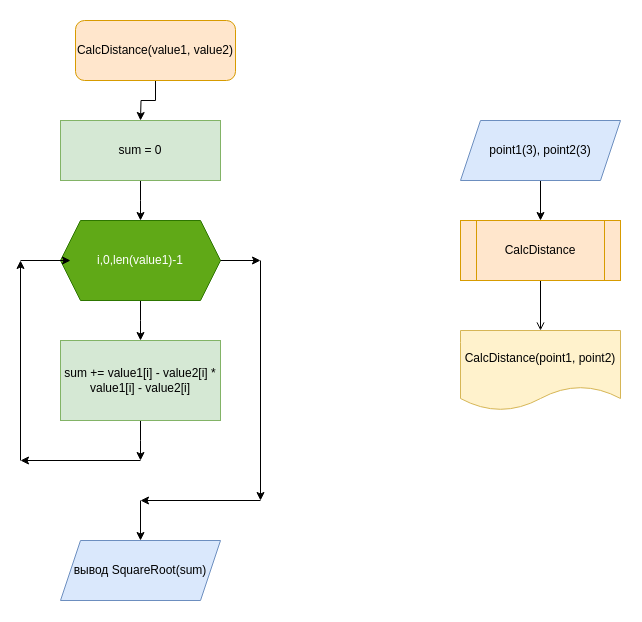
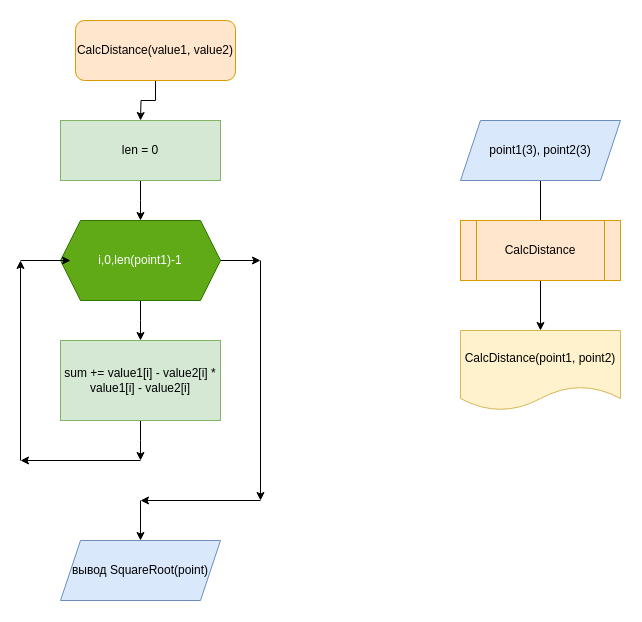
node "sum = 0": label "sum = 0" -> "len = 0"
edge "point1(3), point2(3)" -> "CalcDistance": arrowhead classic -> none
node "i,0,len(value1)-1": label "i,0,len(value1)-1" -> "i,0,len(point1)-1"
edge "CalcDistance" -> "CalcDistance(point1, point2)": arrowhead open -> classic
node "вывод SquareRoot(sum)": label "вывод SquareRoot(sum)" -> "вывод SquareRoot(point)"
